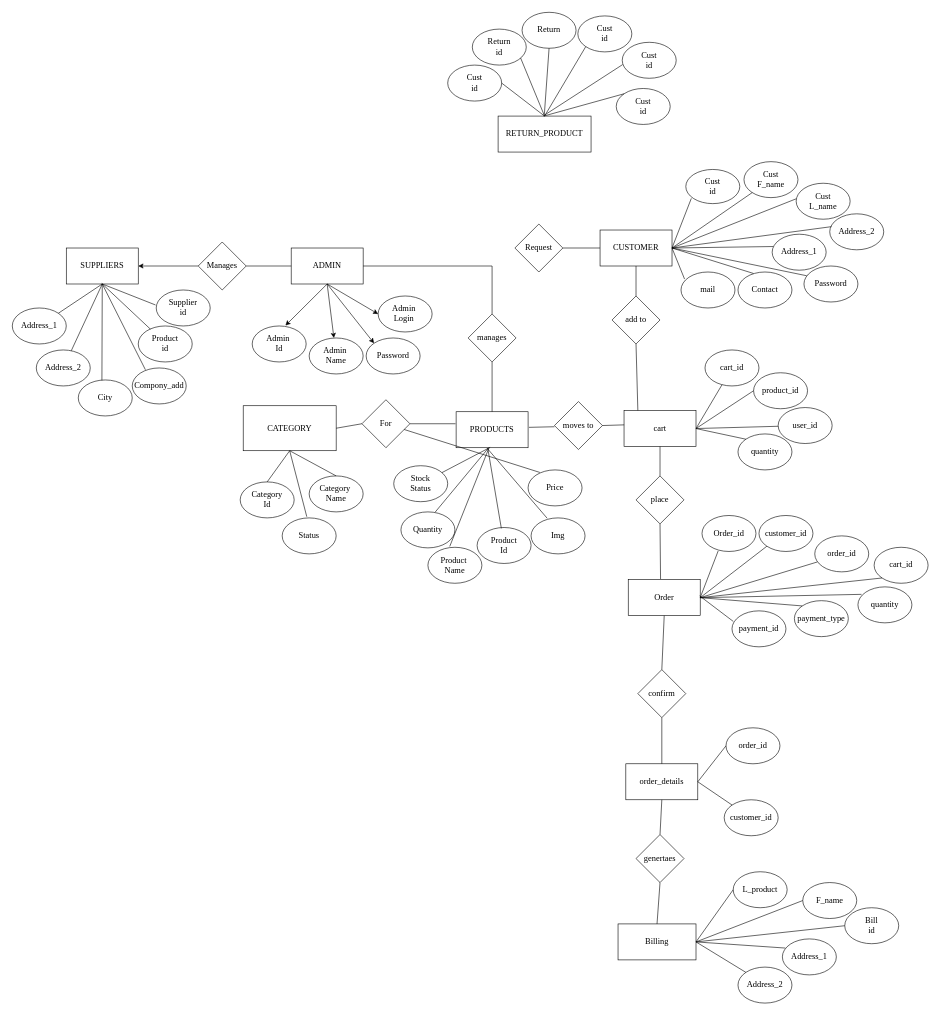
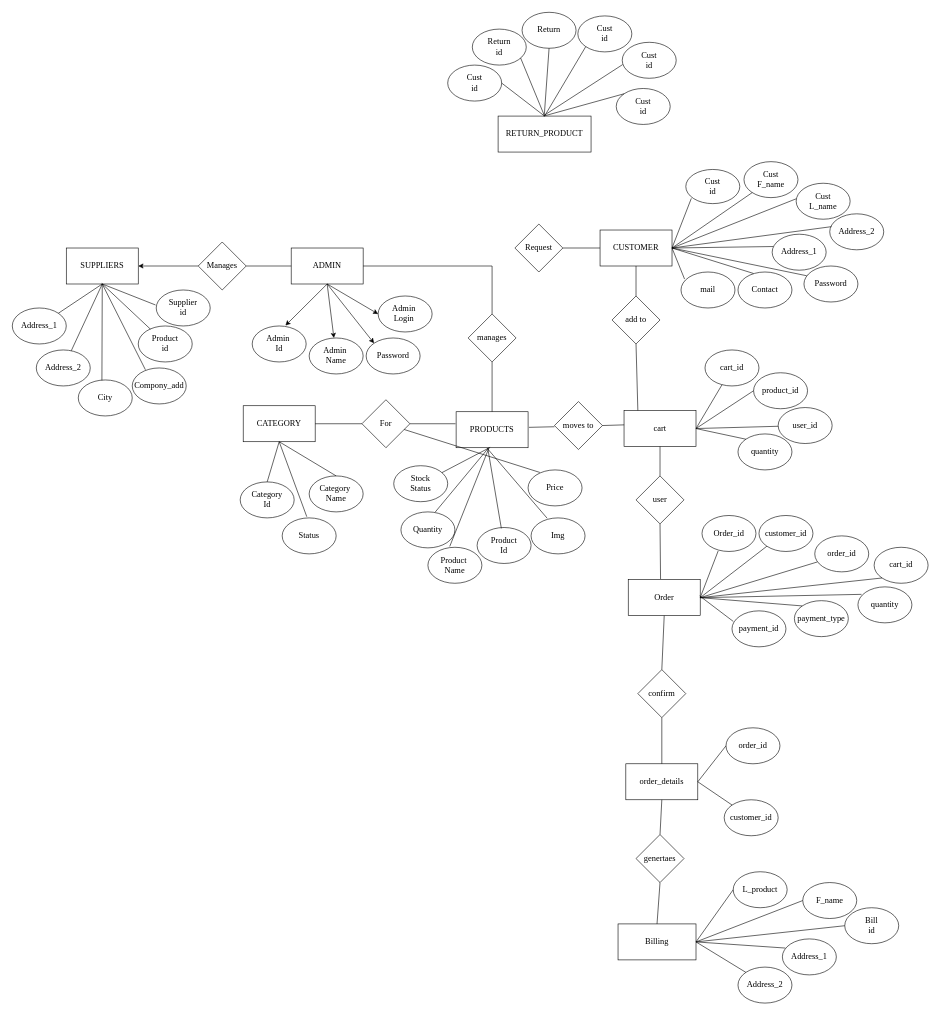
node "CATEGORY": size 93x45 -> 72x36
node "place": label "place" -> "user"
